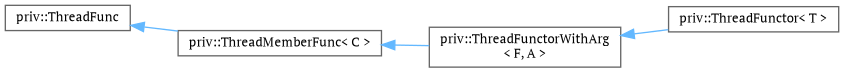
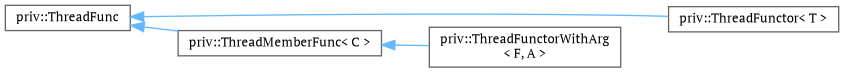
edge "priv::ThreadFunctor< T >" -> "priv::ThreadFunctorWithArg < F, A >": now "priv::ThreadFunctor< T >" -> "priv::ThreadFunc"
